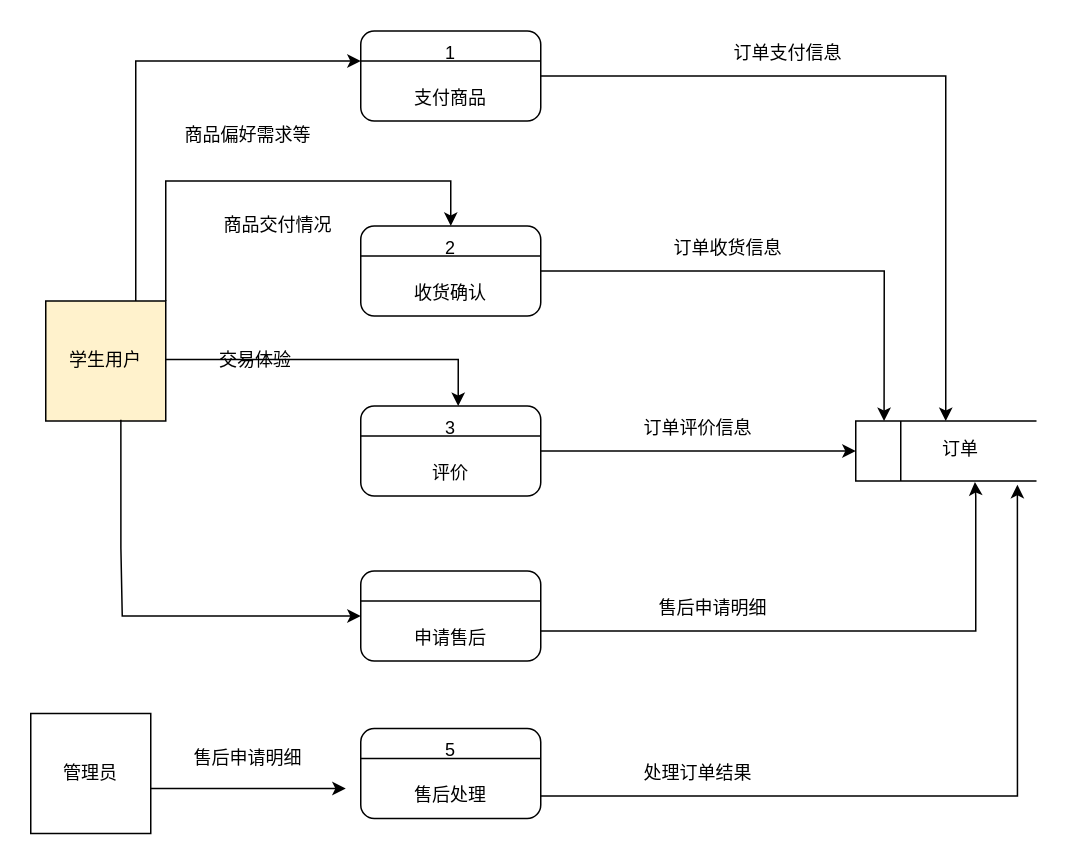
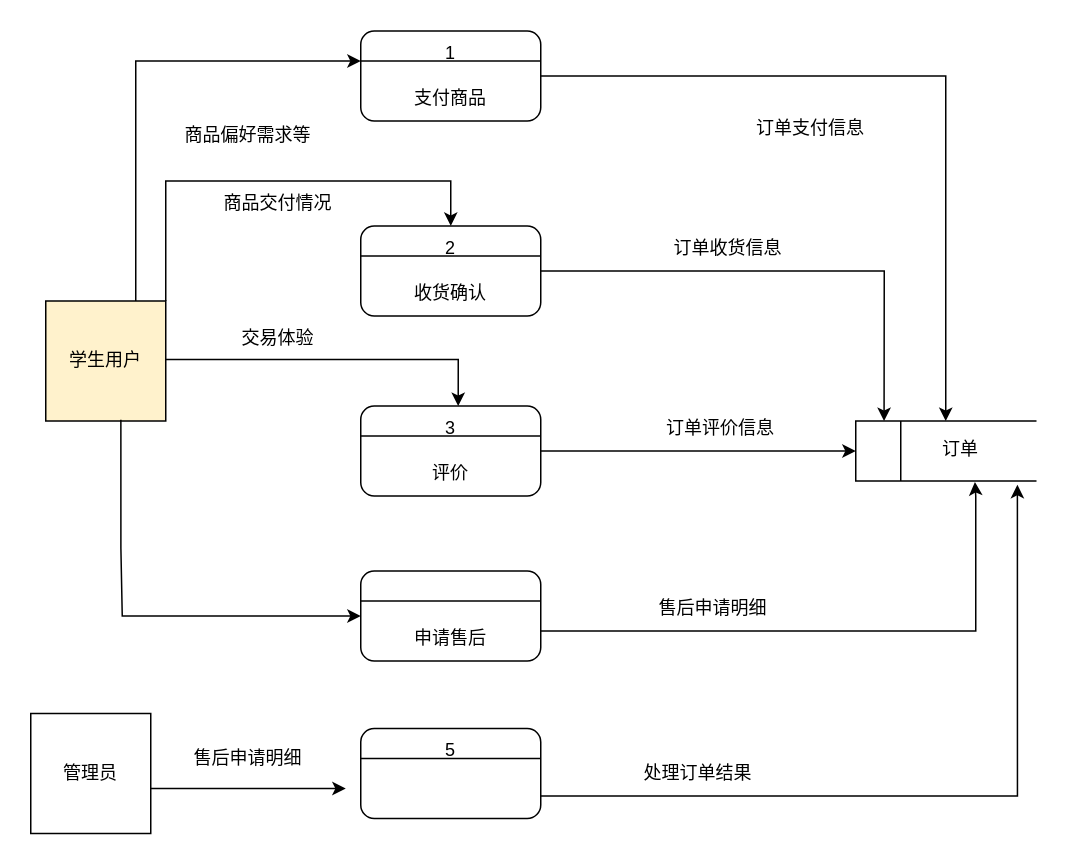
node "订单支付信息": moved (788, 53) -> (811, 128)
node "商品交付情况": moved (278, 226) -> (278, 203)
node "交易体验": moved (256, 361) -> (278, 338)
node "订单评价信息": moved (698, 428) -> (721, 428)
node "售后处理": removed
